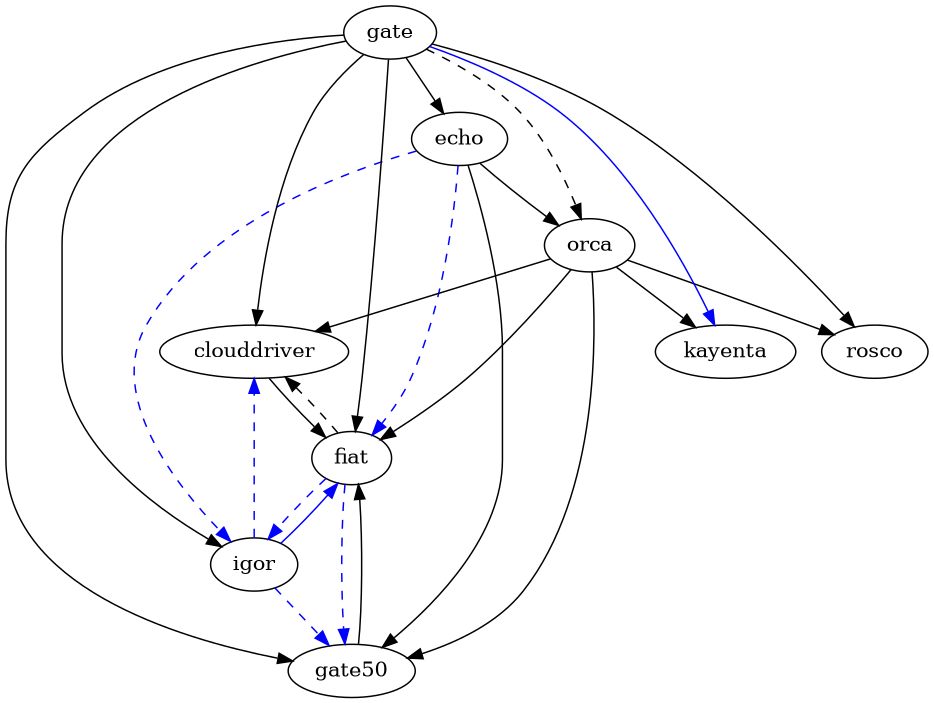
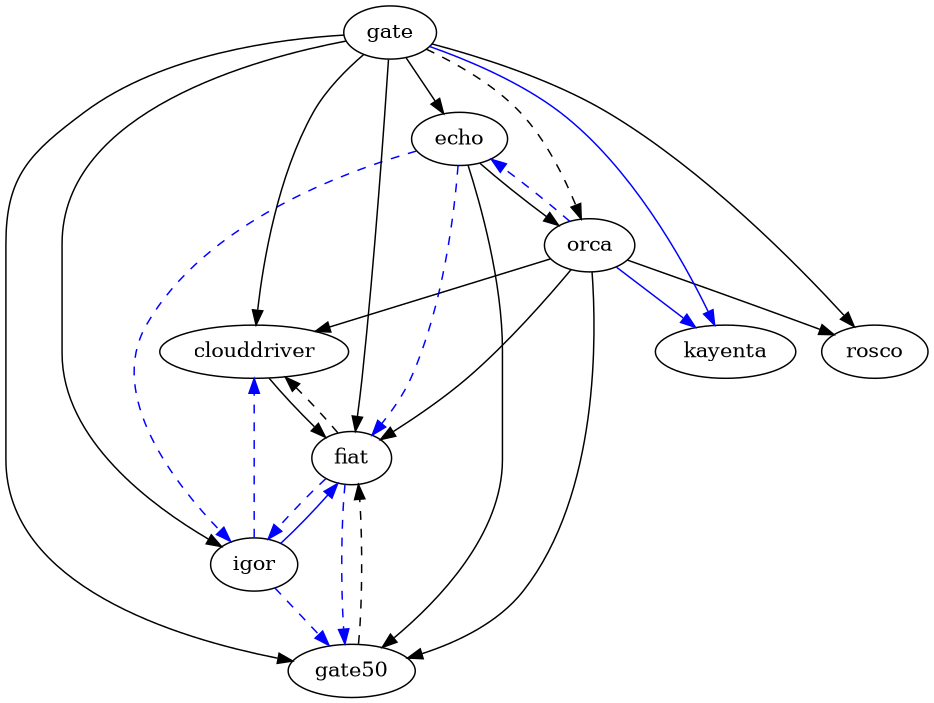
edge "orca" -> "echo": added
edge "orca" -> "kayenta": color black -> blue
edge "gate50" -> "fiat": style solid -> dashed
